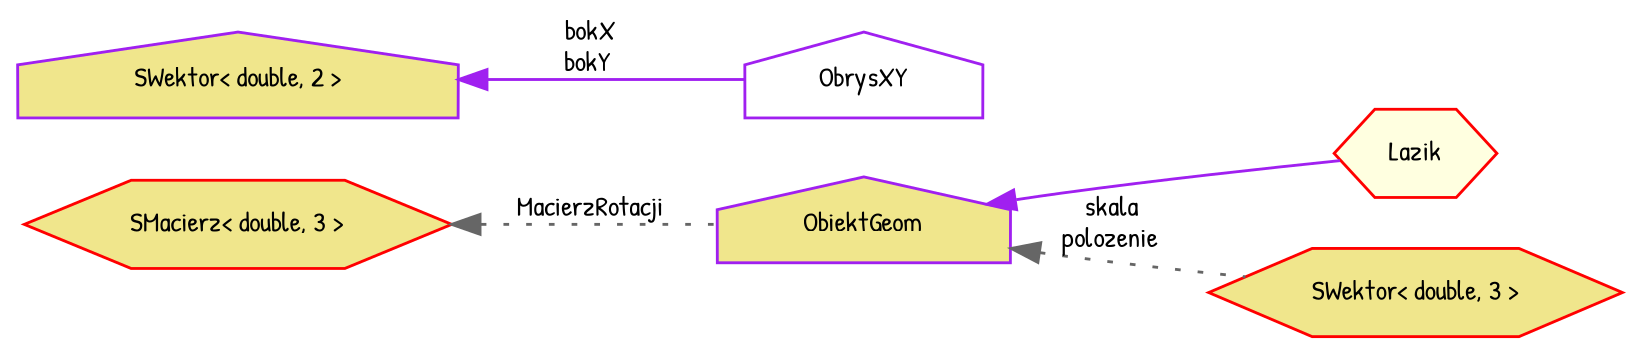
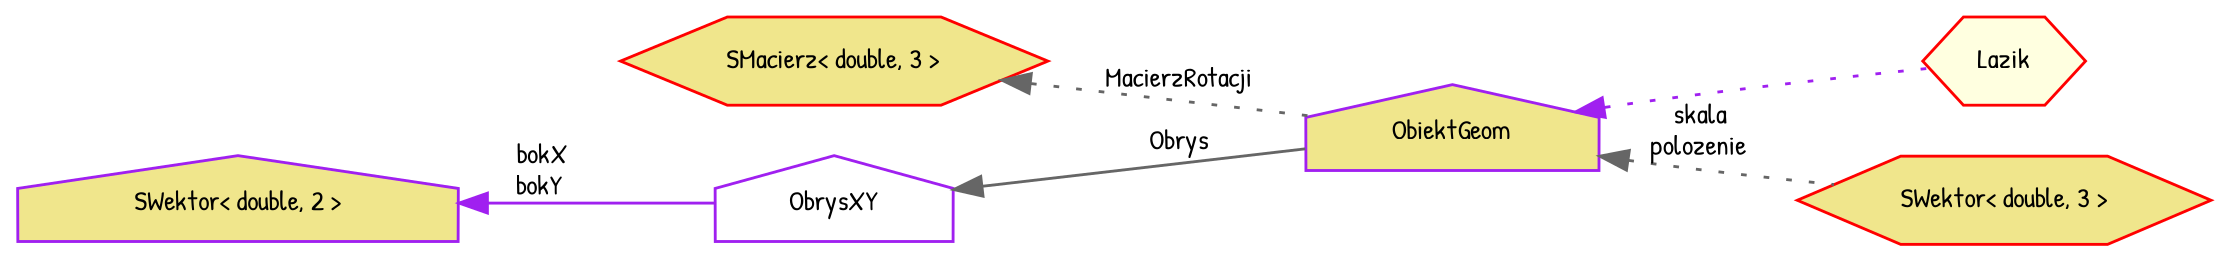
edge "ObiektGeom" -> "ObrysXY": added, label "Obrys"
edge "Lazik" -> "ObiektGeom": style solid -> dotted
